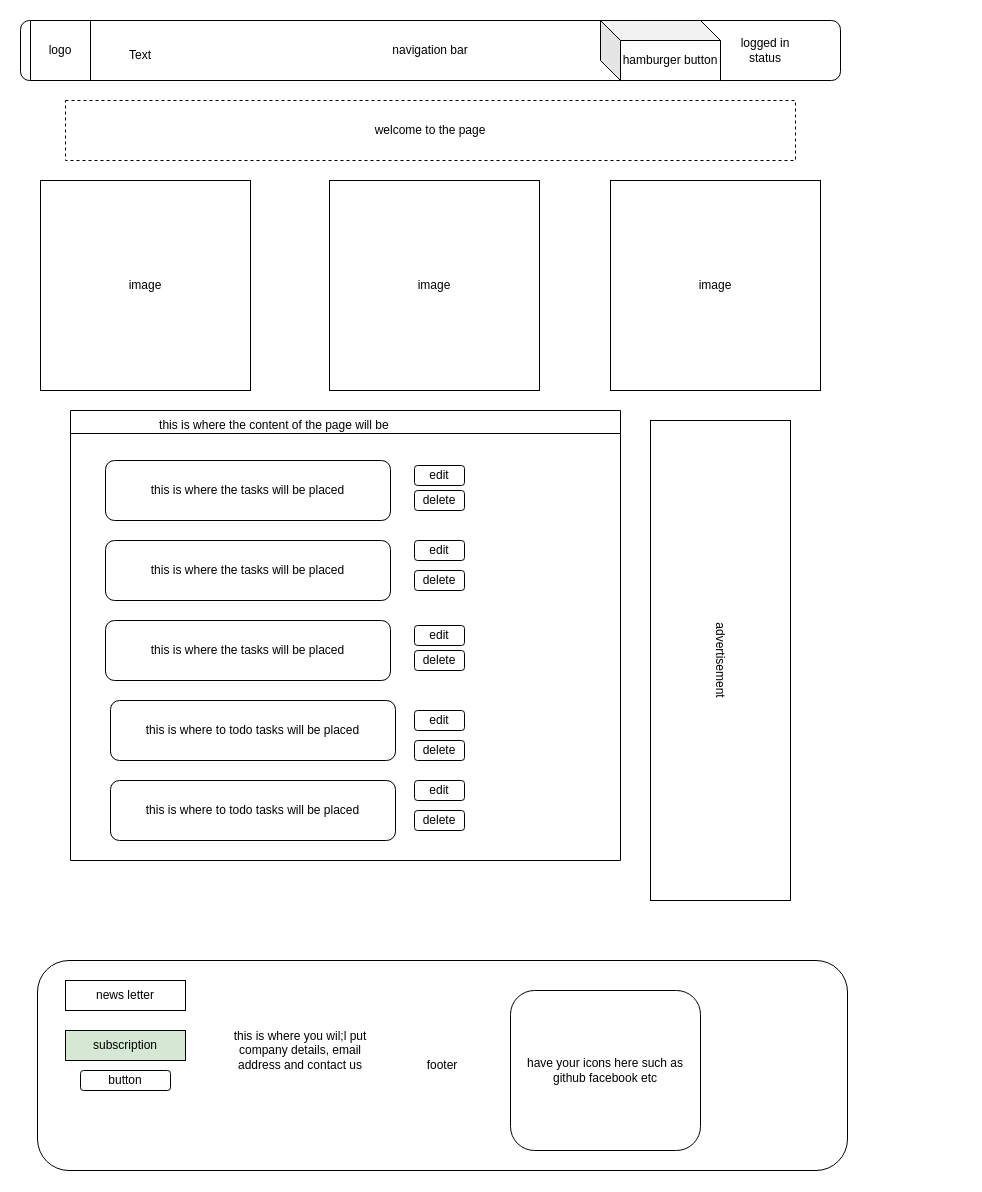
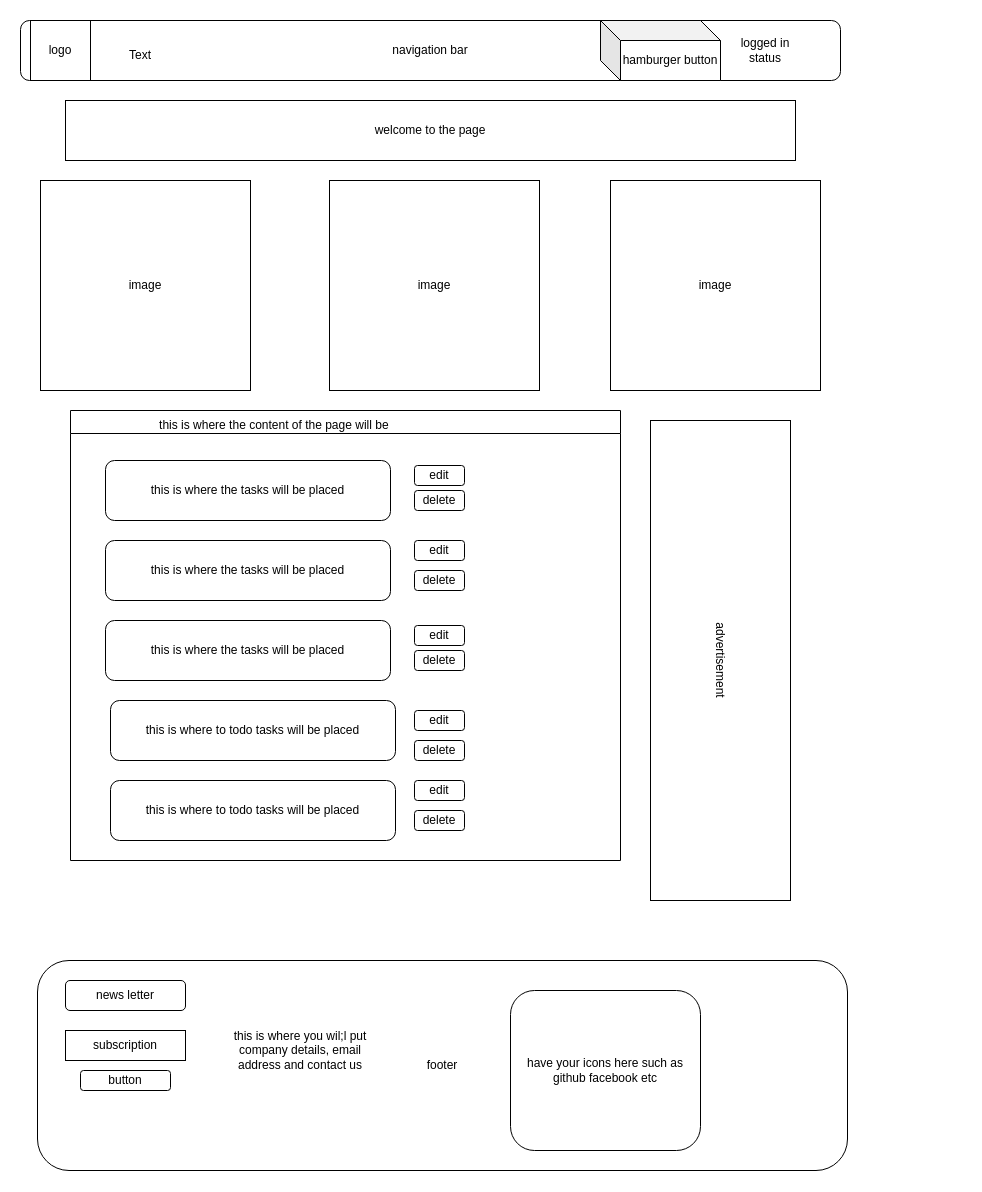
node "welcome to the page": style dashed -> solid
node "news letter": shape rectangle -> rounded rectangle
node "subscription": fillcolor #d5e8d4 -> #ffffff
